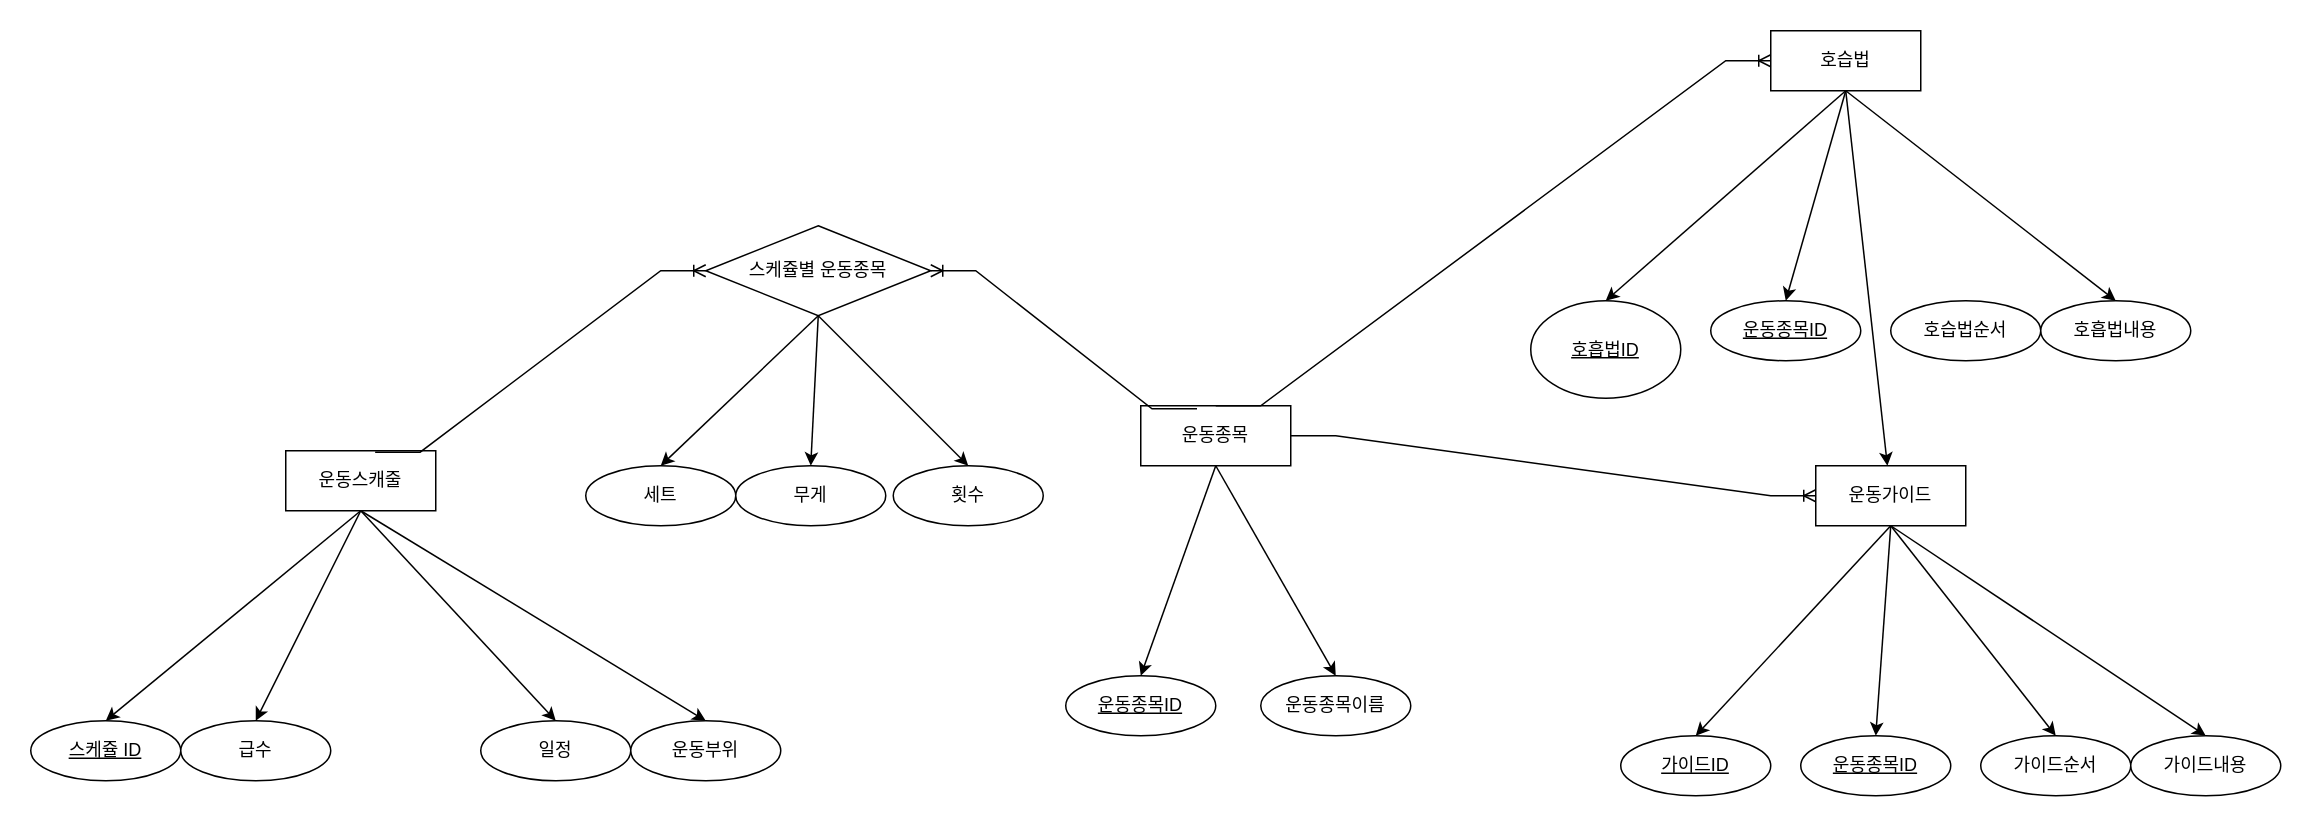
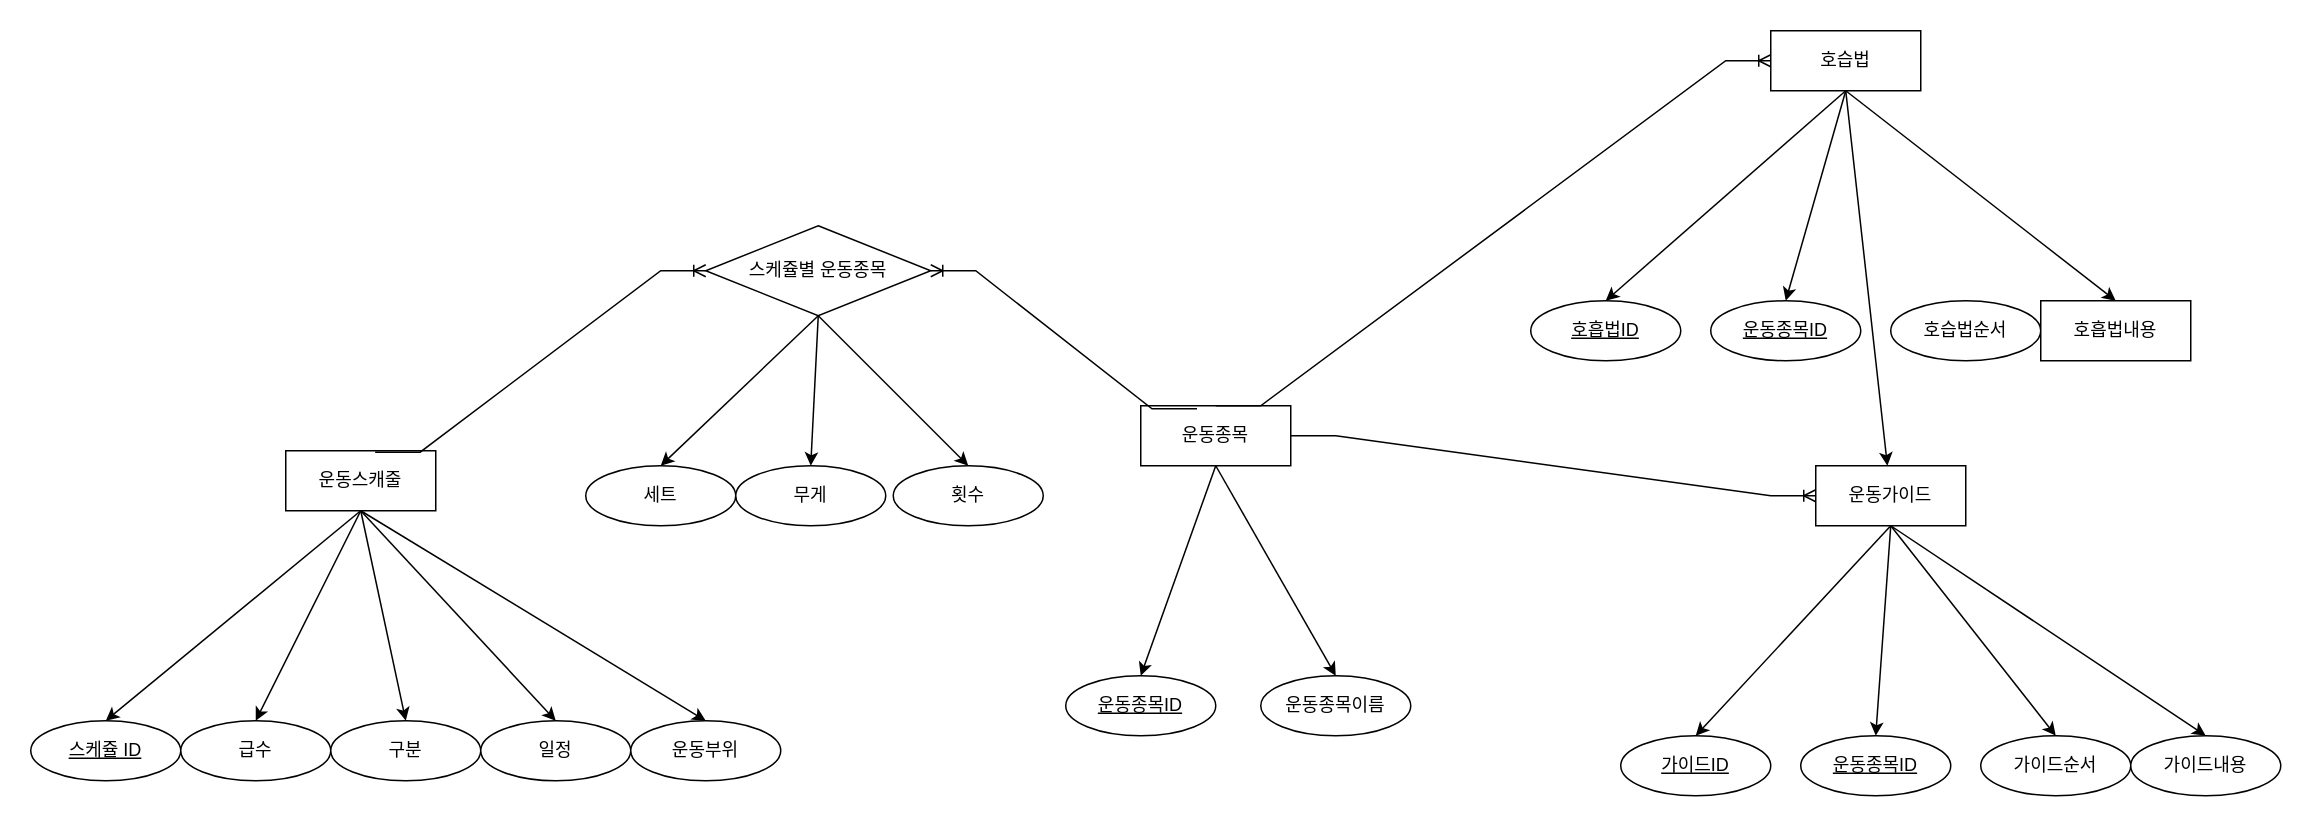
node "호흡법내용": shape ellipse -> rectangle
node "호흡법ID": size 150x98 -> 150x60
edge "운동스캐줄" -> "구분": added
node "구분": added
